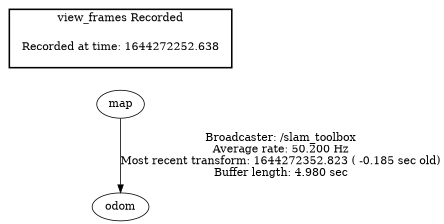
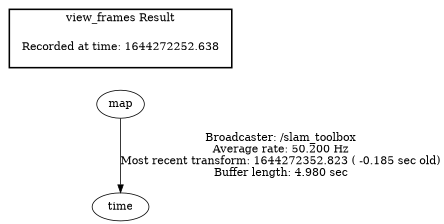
cluster "view_frames Recorded": label "view_frames Recorded" -> "view_frames Result"
node "odom": label "odom" -> "time"
